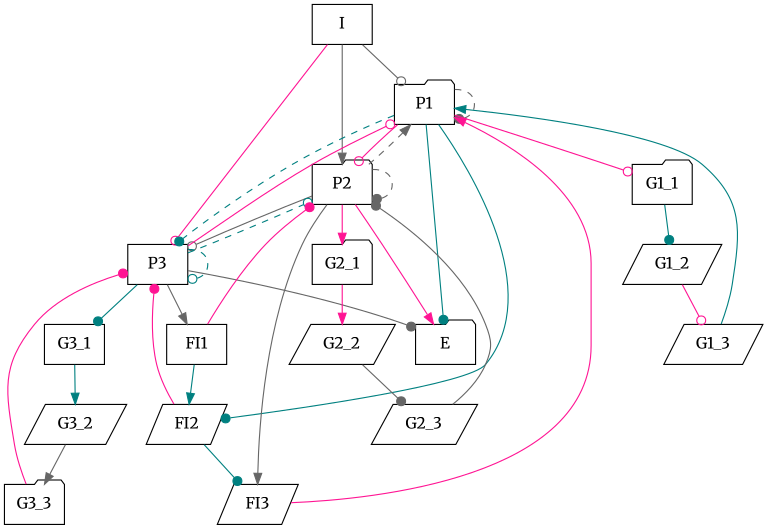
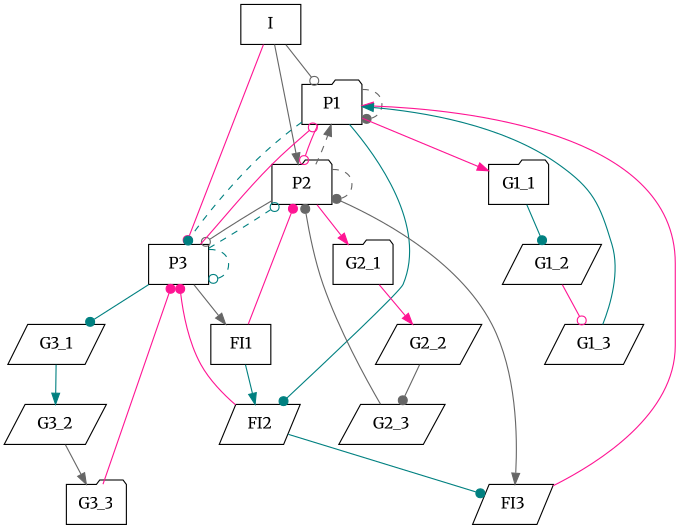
edge "P1" -> "G1_1": arrowhead odot -> normal
node "G3_1": shape box -> parallelogram
node "E": removed
